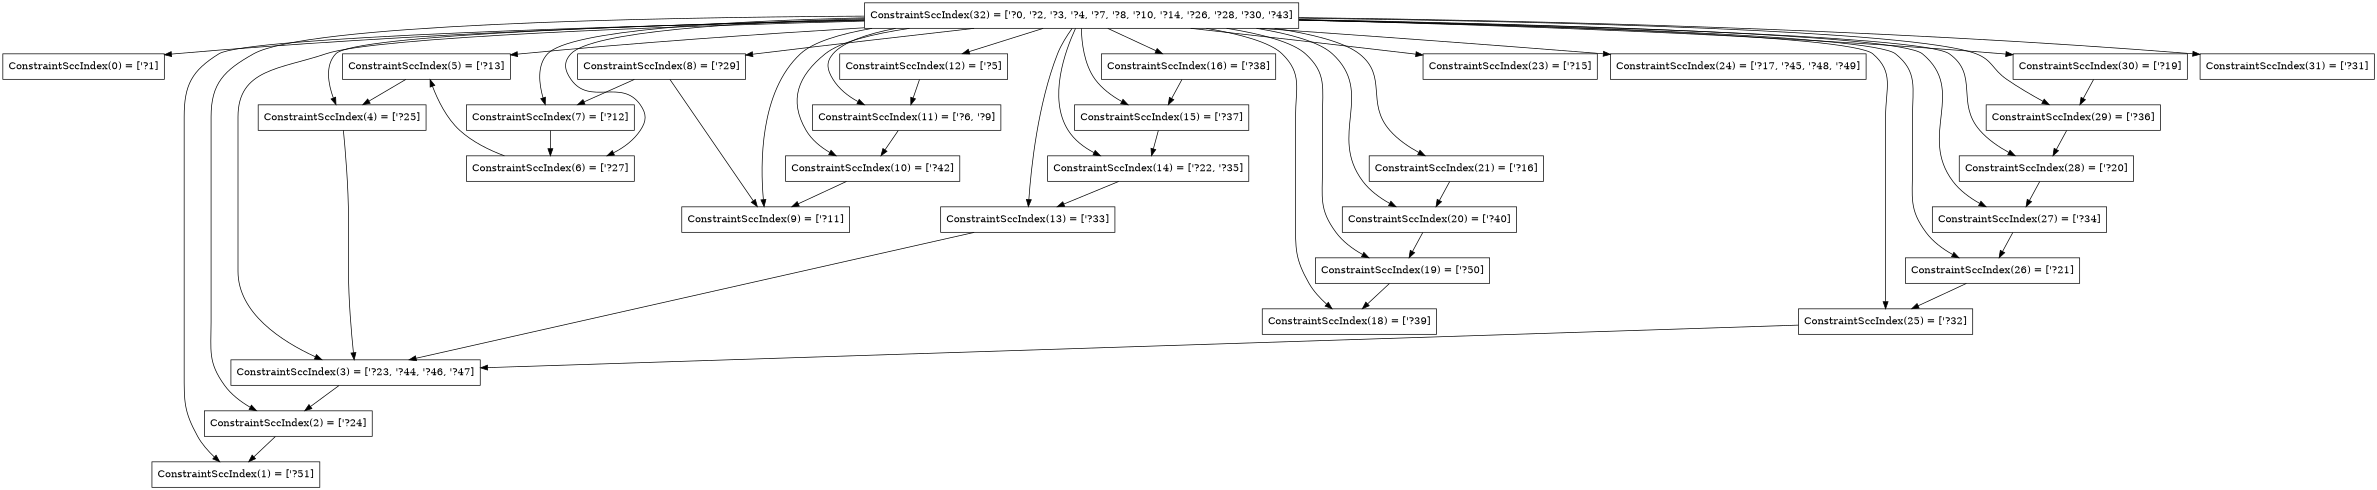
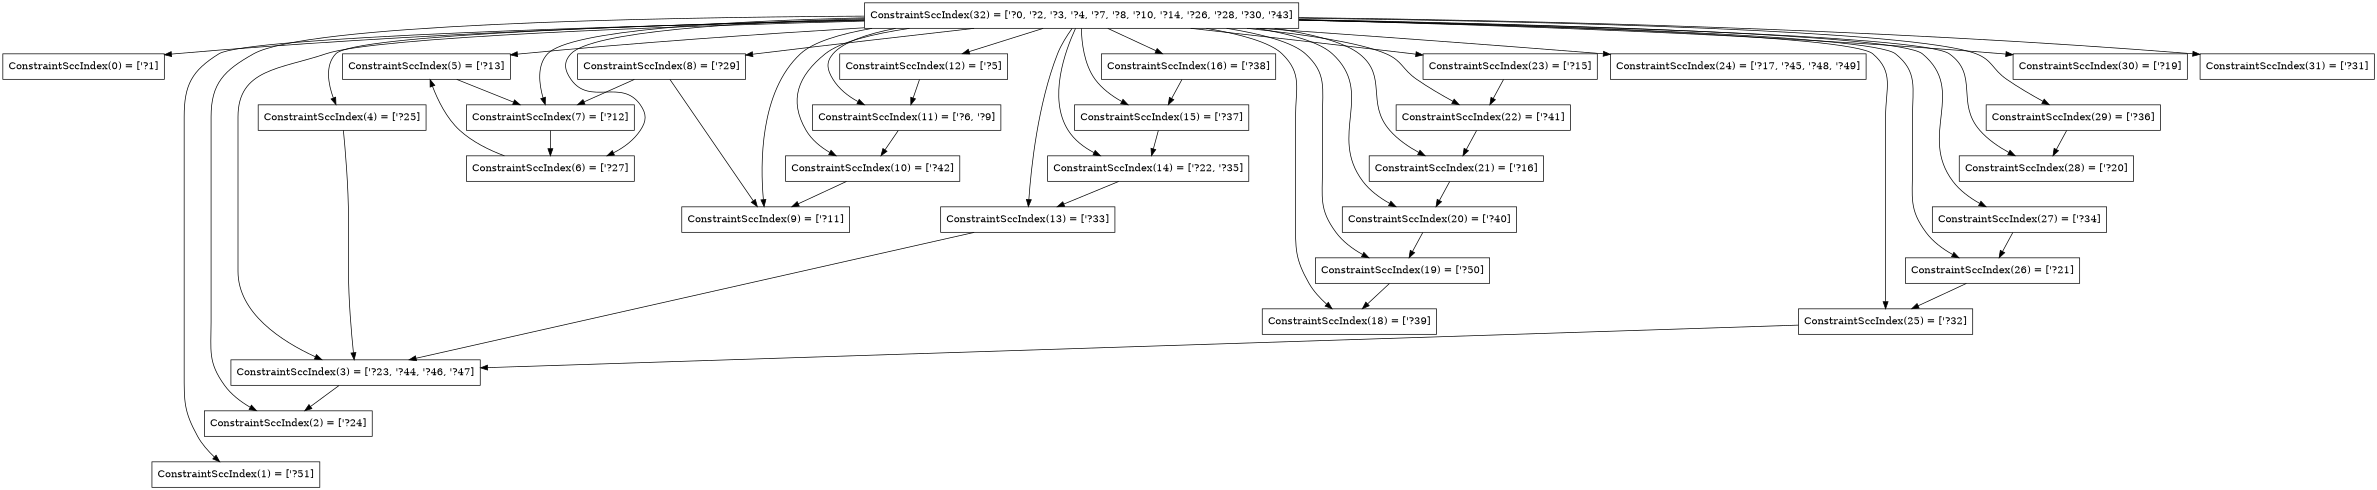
edge "ConstraintSccIndex(30) = ['?19]" -> "ConstraintSccIndex(29) = ['?36]": removed
edge "ConstraintSccIndex(5) = ['?13]" -> "ConstraintSccIndex(4) = ['?25]": now "ConstraintSccIndex(5) = ['?13]" -> "ConstraintSccIndex(7) = ['?12]"
node "ConstraintSccIndex(22) = ['?41]": added
edge "ConstraintSccIndex(28) = ['?20]" -> "ConstraintSccIndex(27) = ['?34]": removed
edge "ConstraintSccIndex(2) = ['?24]" -> "ConstraintSccIndex(1) = ['?51]": removed
